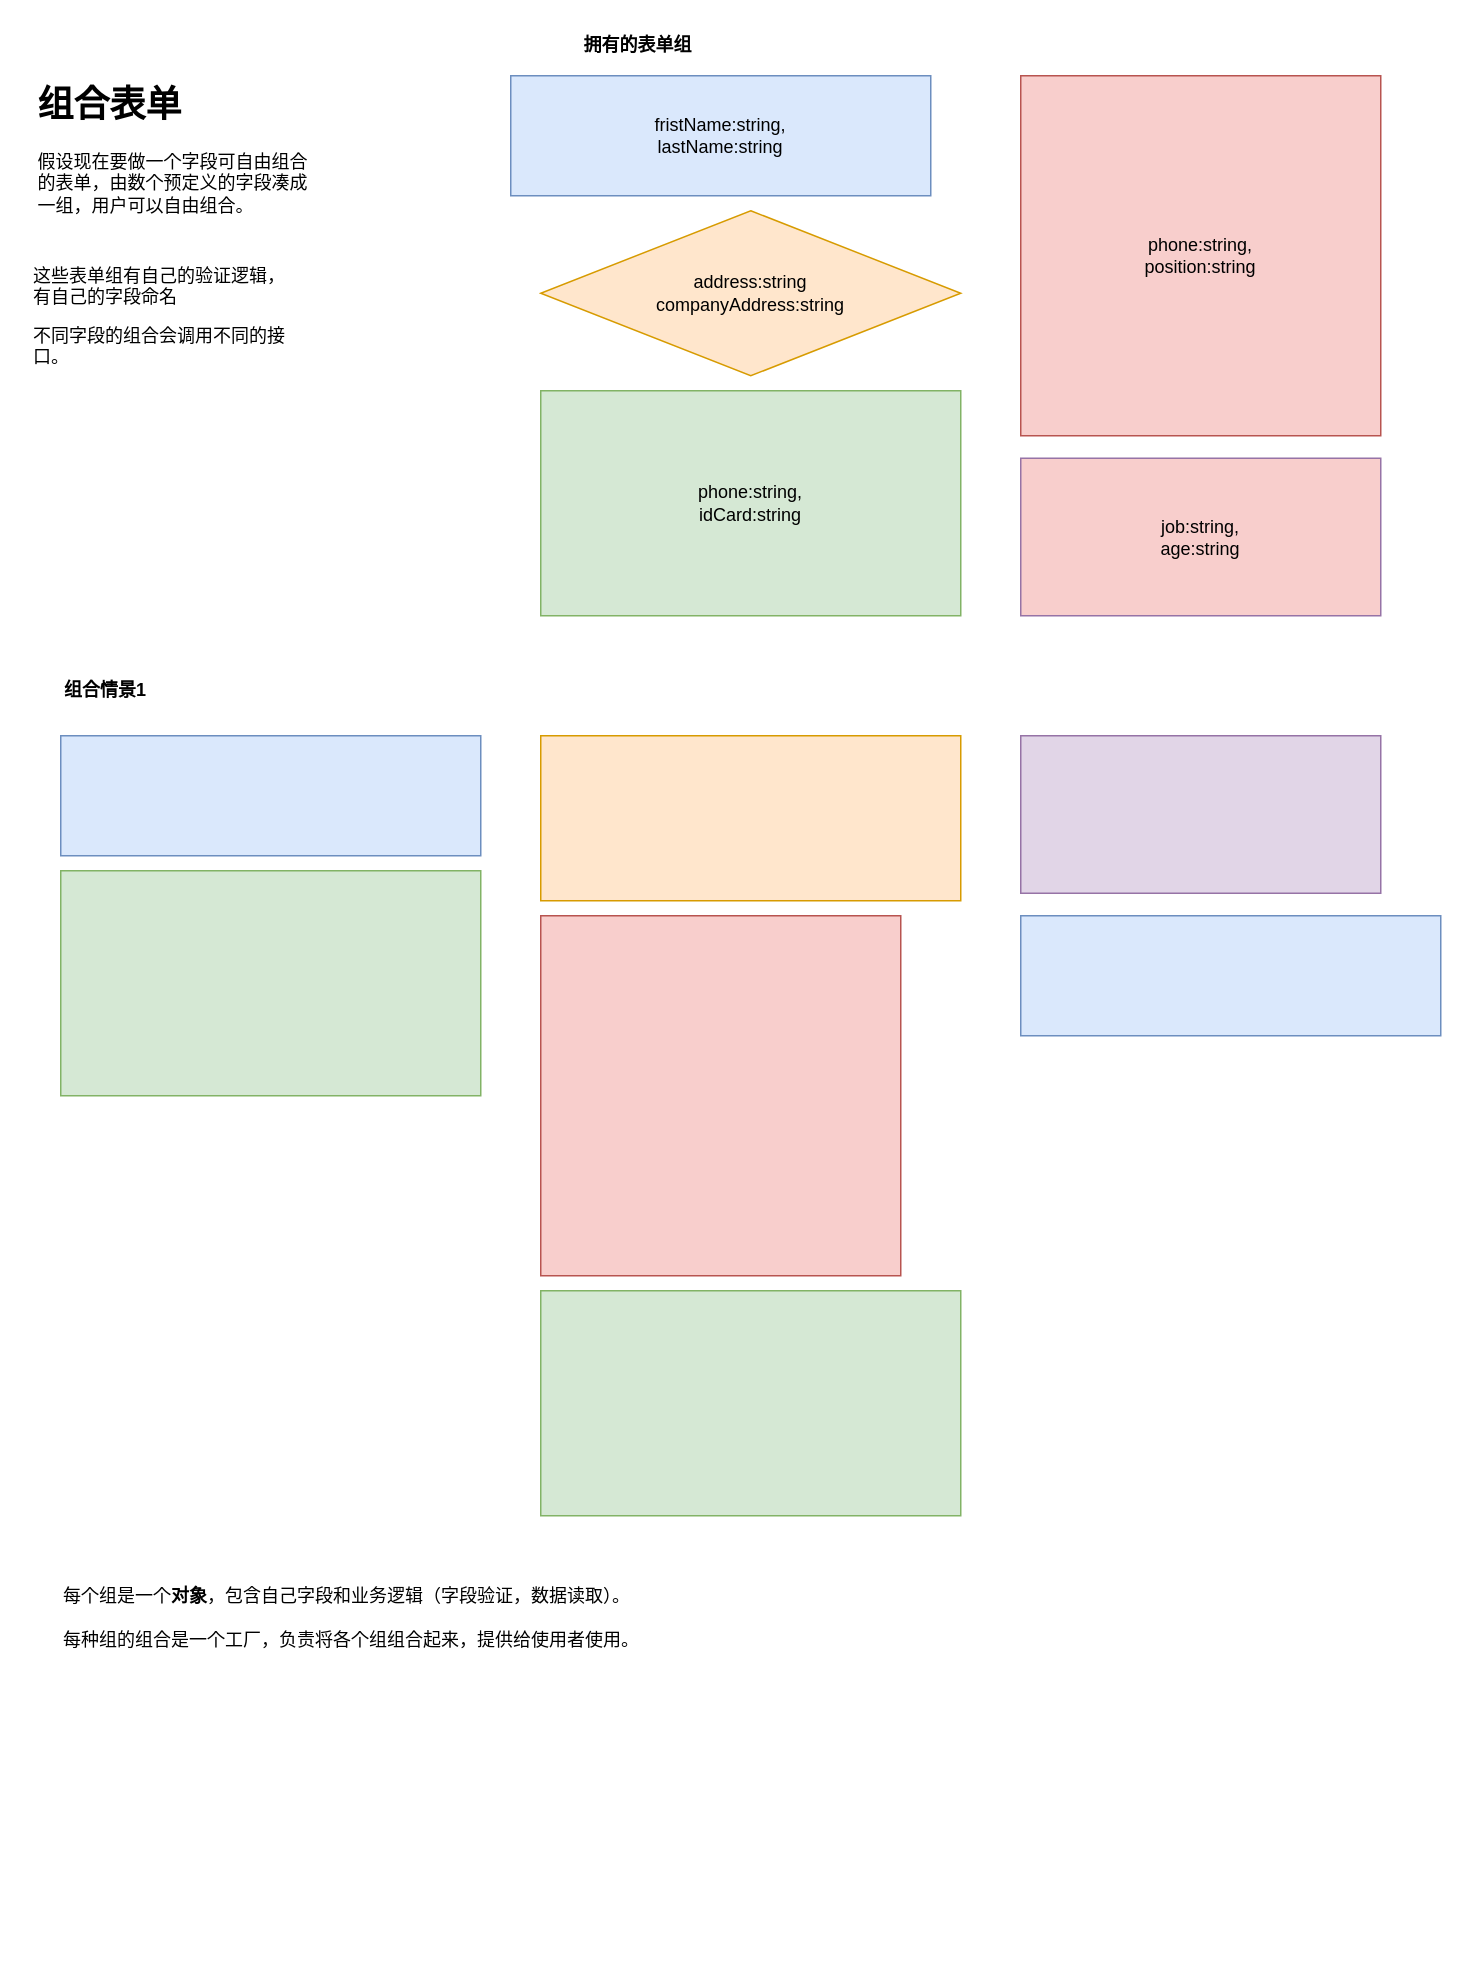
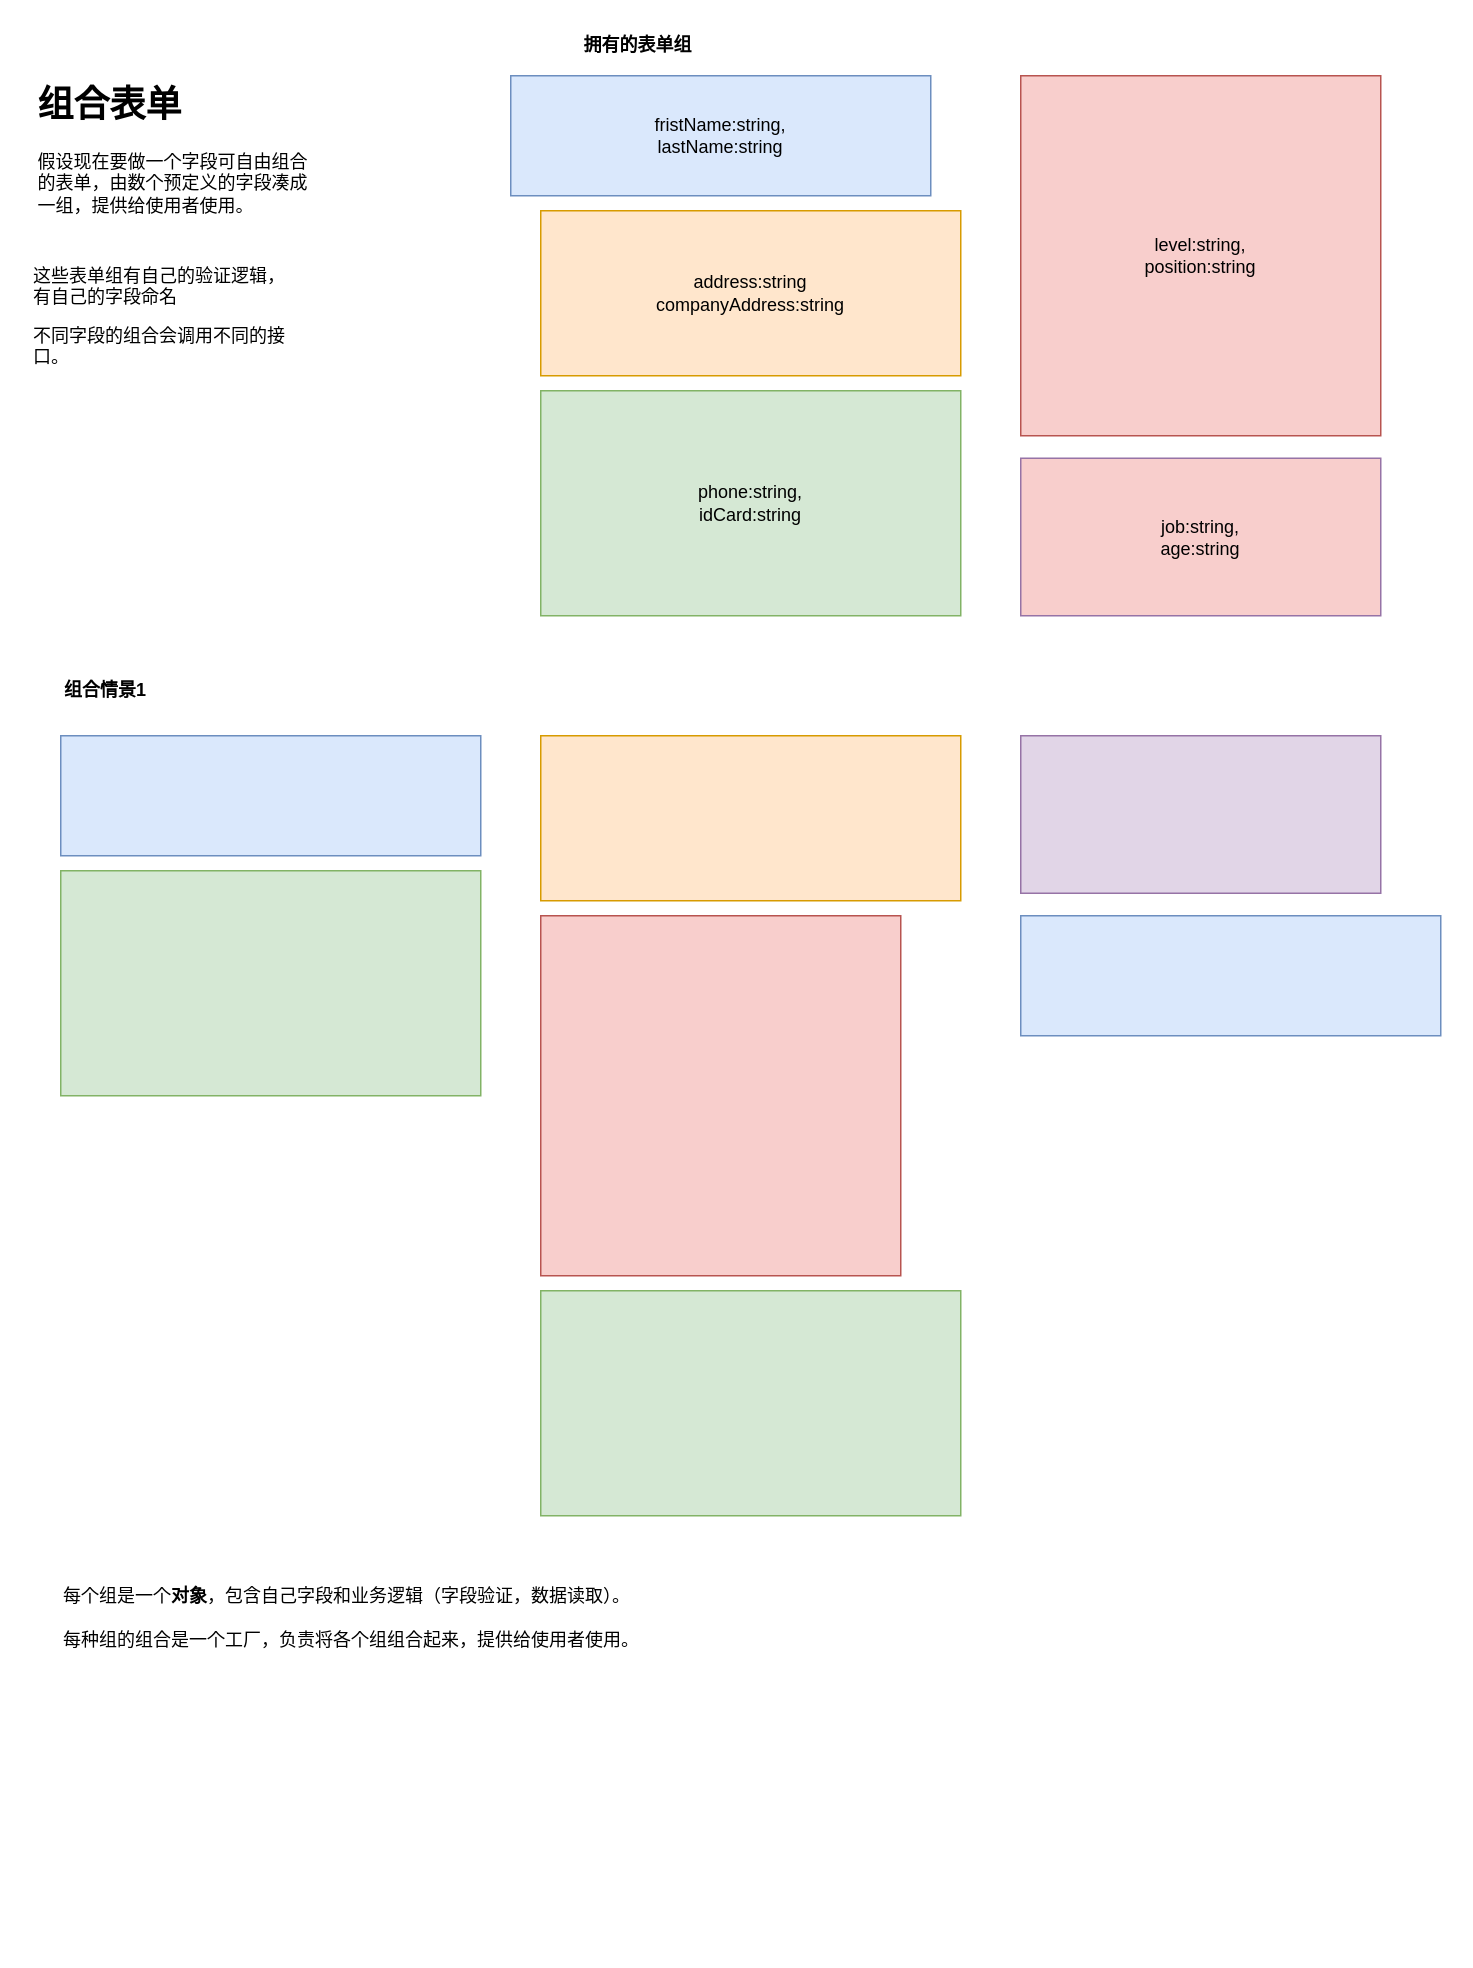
node "组合表单假设现在要做一个字段可自由组合的表单，由数个预定义的字段凑成一组，用户可以自由组合。": label "组合表单假设现在要做一个字段可自由组合的表单，由数个预定义的字段凑成一组，用户可以自由组合。" -> "组合表单假设现在要做一个字段可自由组合的表单，由数个预定义的字段凑成一组，提供给使用者使用。"
node "phone:string, position:string": label "phone:string, position:string" -> "level:string, position:string"
node "address:string companyAddress:string": shape diamond -> rectangle
